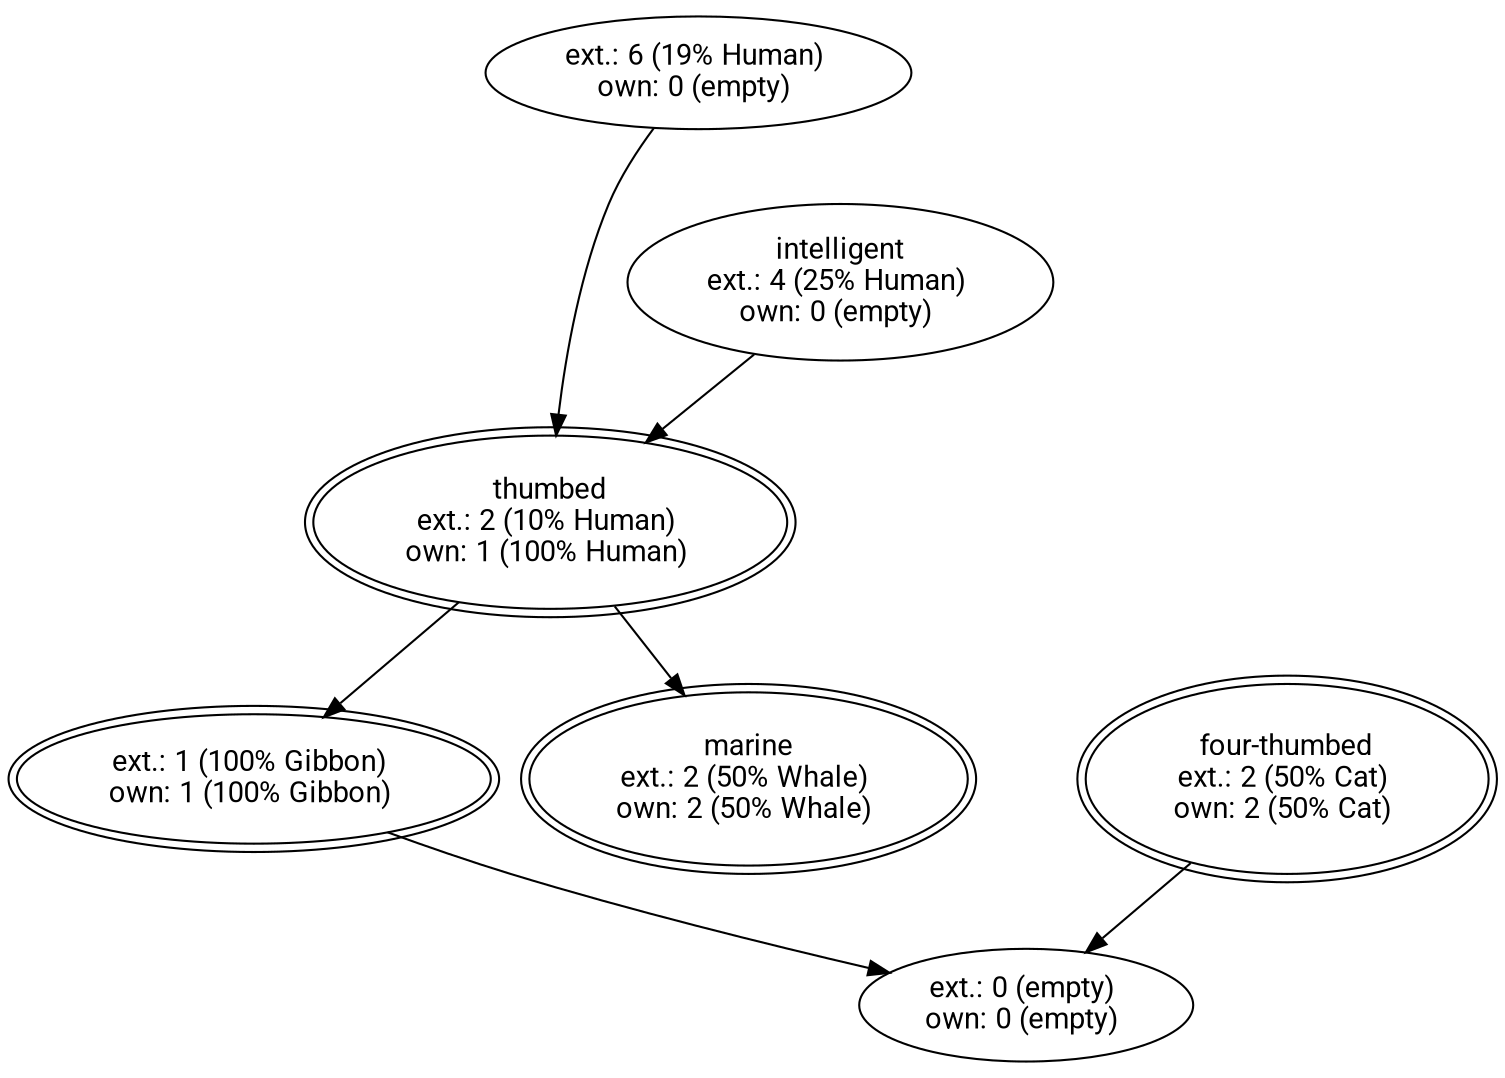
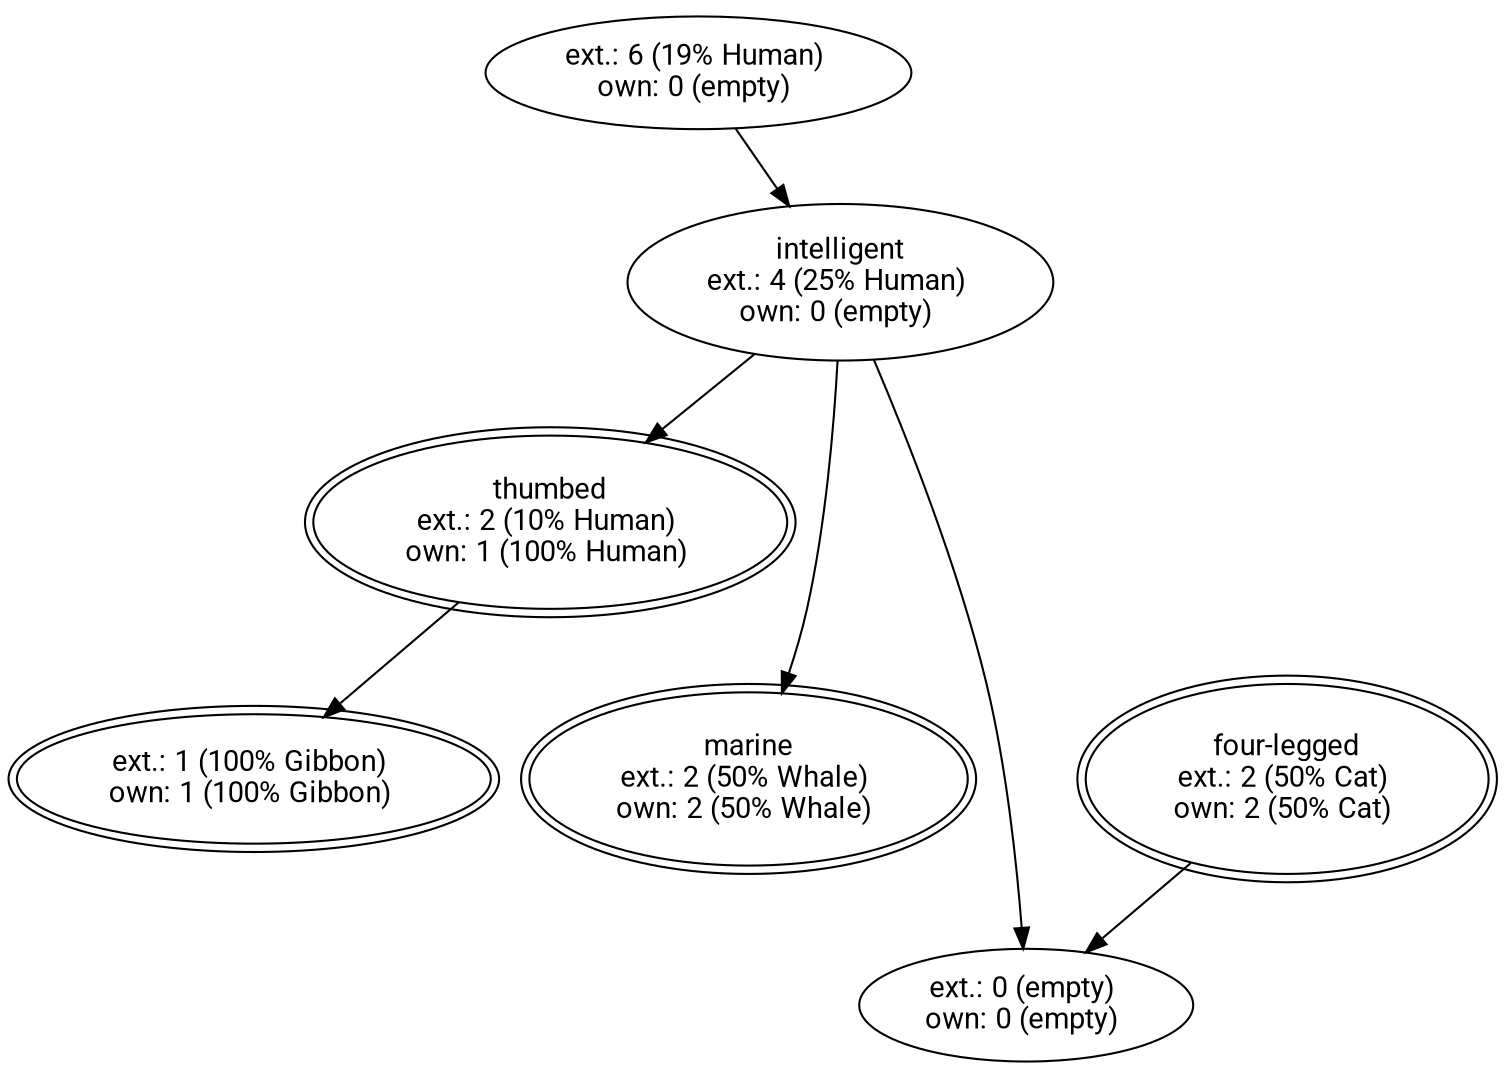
edge "ext.: 6 (19% Human) own: 0 (empty)" -> "thumbed ext.: 2 (10% Human) own: 1 (100% Human)": now "ext.: 6 (19% Human) own: 0 (empty)" -> "intelligent ext.: 4 (25% Human) own: 0 (empty)"
edge "thumbed ext.: 2 (10% Human) own: 1 (100% Human)" -> "marine ext.: 2 (50% Whale) own: 2 (50% Whale)": now "intelligent ext.: 4 (25% Human) own: 0 (empty)" -> "marine ext.: 2 (50% Whale) own: 2 (50% Whale)"
node "four-thumbed ext.: 2 (50% Cat) own: 2 (50% Cat)": label "four-thumbed ext.: 2 (50% Cat) own: 2 (50% Cat)" -> "four-legged ext.: 2 (50% Cat) own: 2 (50% Cat)"
edge "ext.: 1 (100% Gibbon) own: 1 (100% Gibbon)" -> "ext.: 0 (empty) own: 0 (empty)": now "intelligent ext.: 4 (25% Human) own: 0 (empty)" -> "ext.: 0 (empty) own: 0 (empty)"
